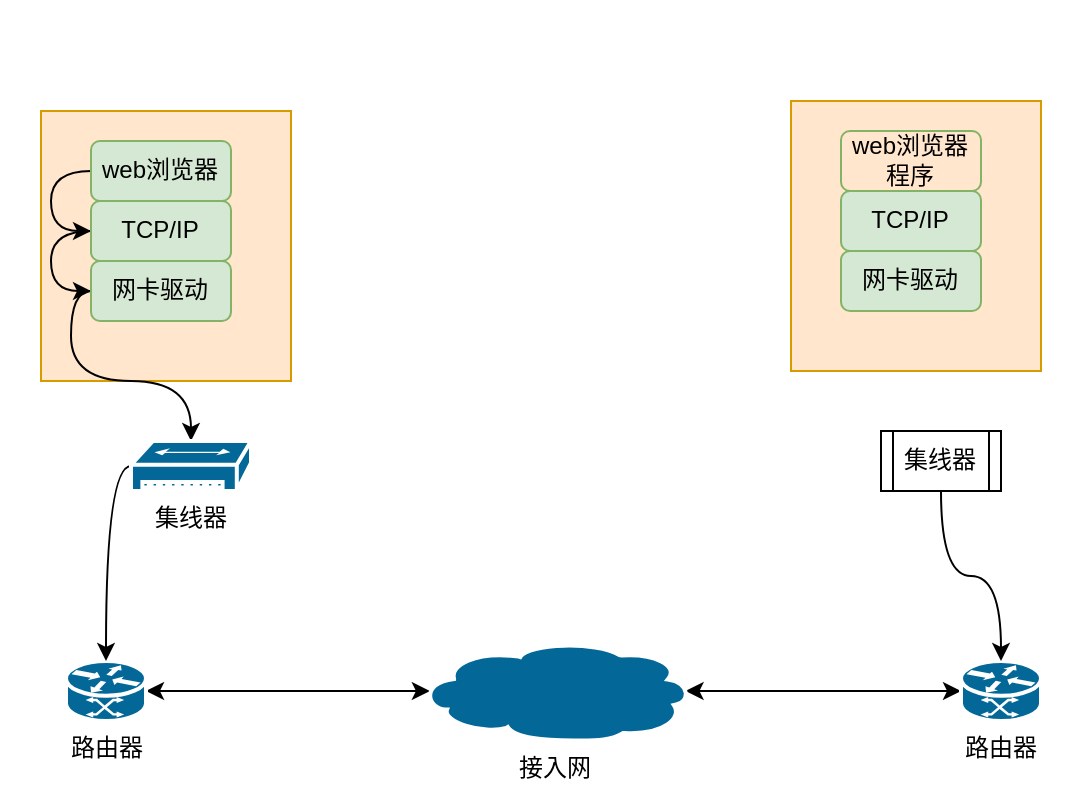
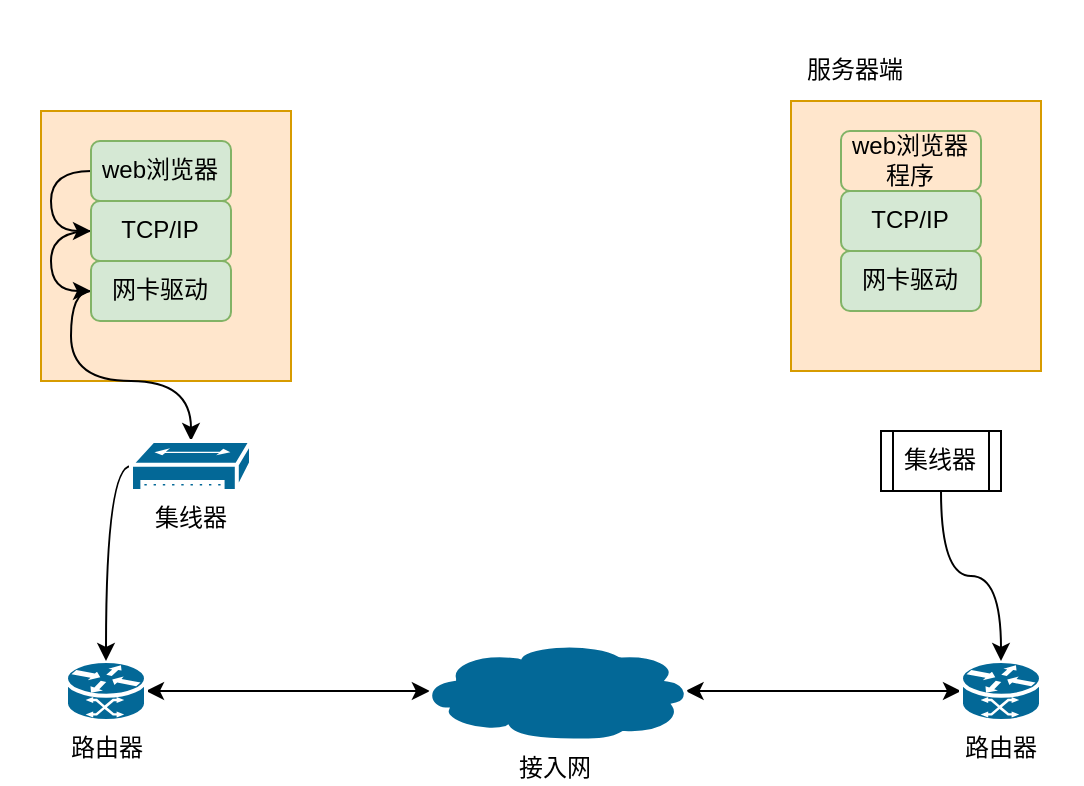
node "服务器端": added
